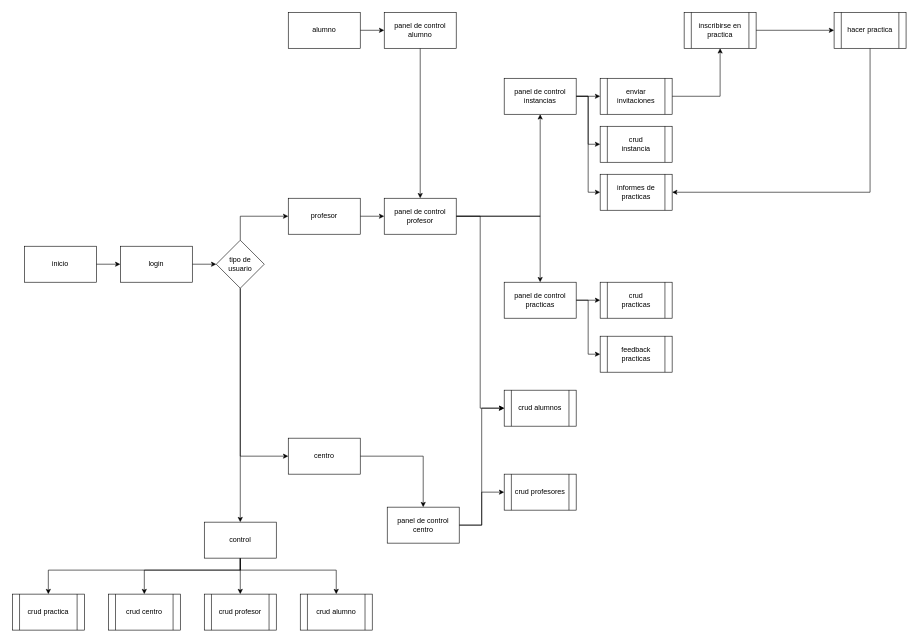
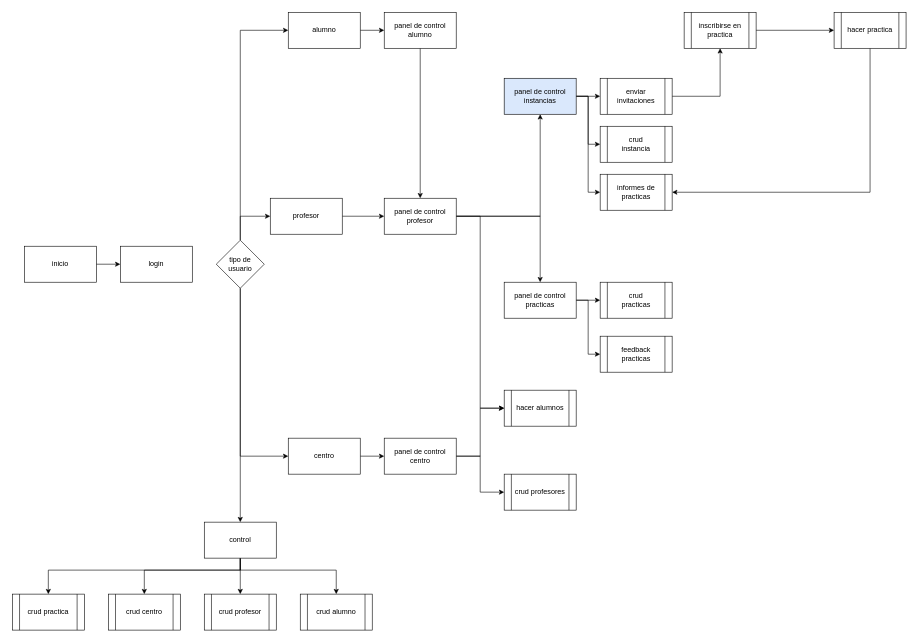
edge "tipo de usuario" -> "alumno": added
node "panel de control instancias": fillcolor #ffffff -> #dae8fc
node "profesor": moved (324, 216) -> (306, 216)
edge "login" -> "tipo de usuario": removed
node "crud alumnos": label "crud alumnos" -> "hacer alumnos"
node "panel de control centro": moved (423, 525) -> (420, 456)
